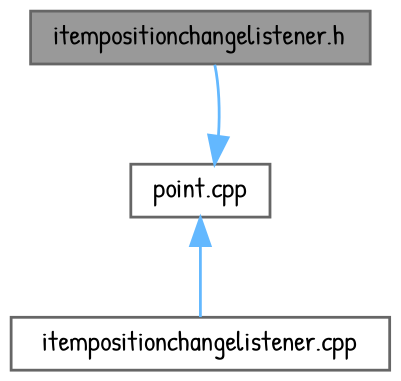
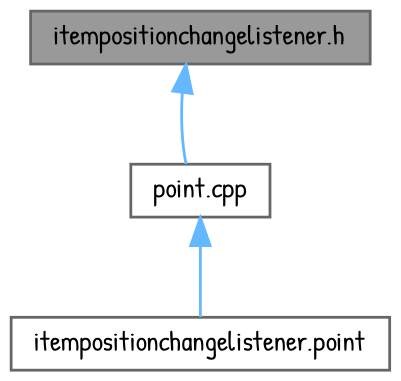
edge "itempositionchangelistener.h" -> "point.cpp": reversed
node "itempositionchangelistener.cpp": label "itempositionchangelistener.cpp" -> "itempositionchangelistener.point"
